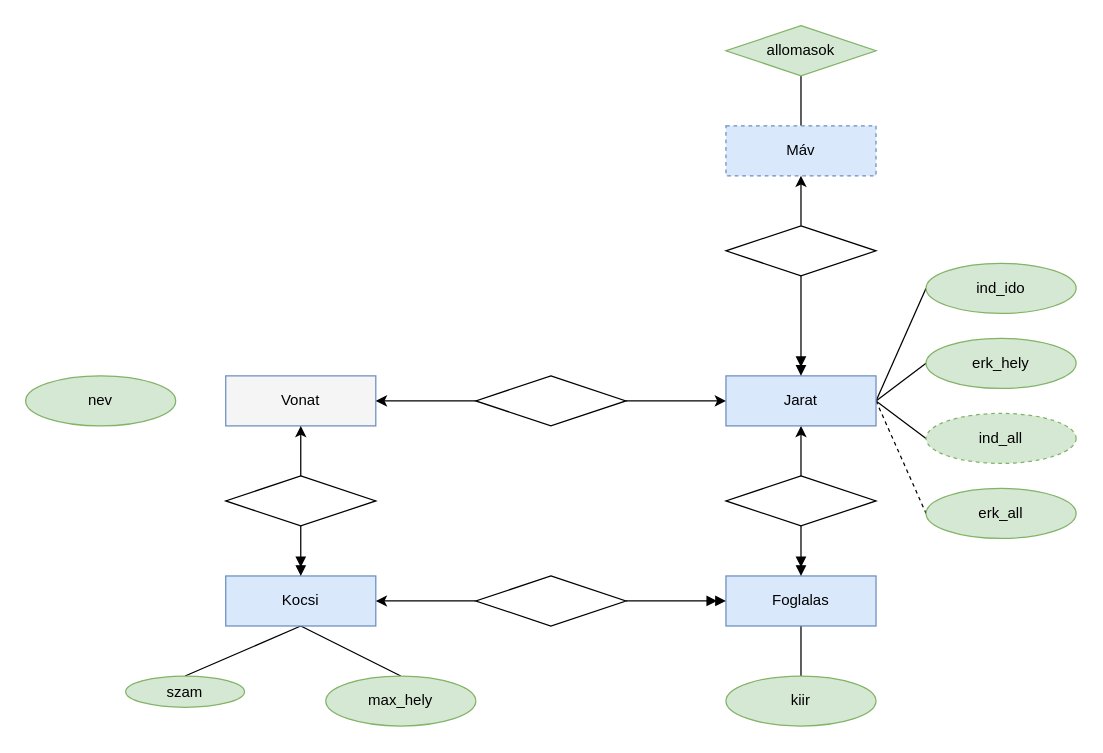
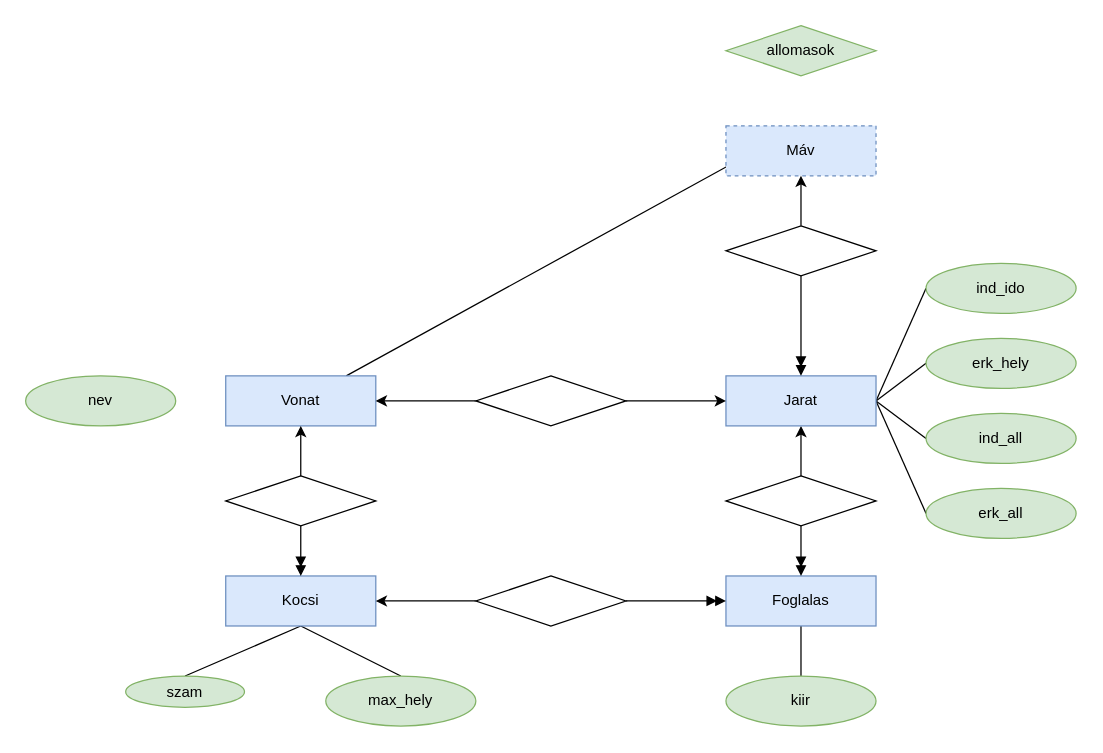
edge "allomasok" -- "Máv": now "Vonat" -- "Máv"
node "Vonat": fillcolor #f5f5f5 -> #dae8fc
node "ind_all": style dashed -> solid
edge "Jarat" -- "erk_all": style dashed -> solid
